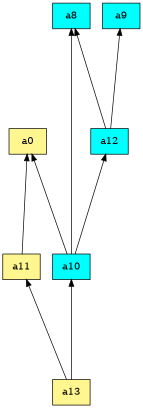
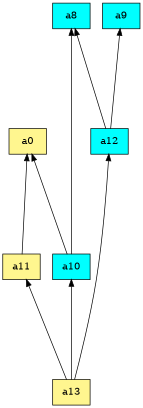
edge "a10" -> "a12": now "a13" -> "a12"
